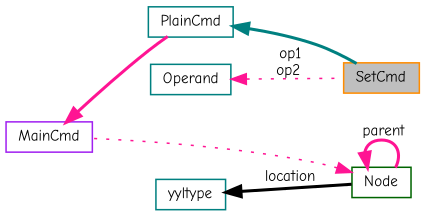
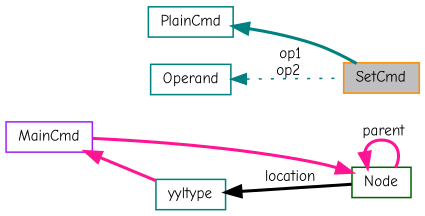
edge "PlainCmd" -> "MainCmd": now "yyltype" -> "MainCmd"
edge "SetCmd" -> "Operand": color deeppink -> teal
edge "MainCmd" -> "Node": style dotted -> bold
